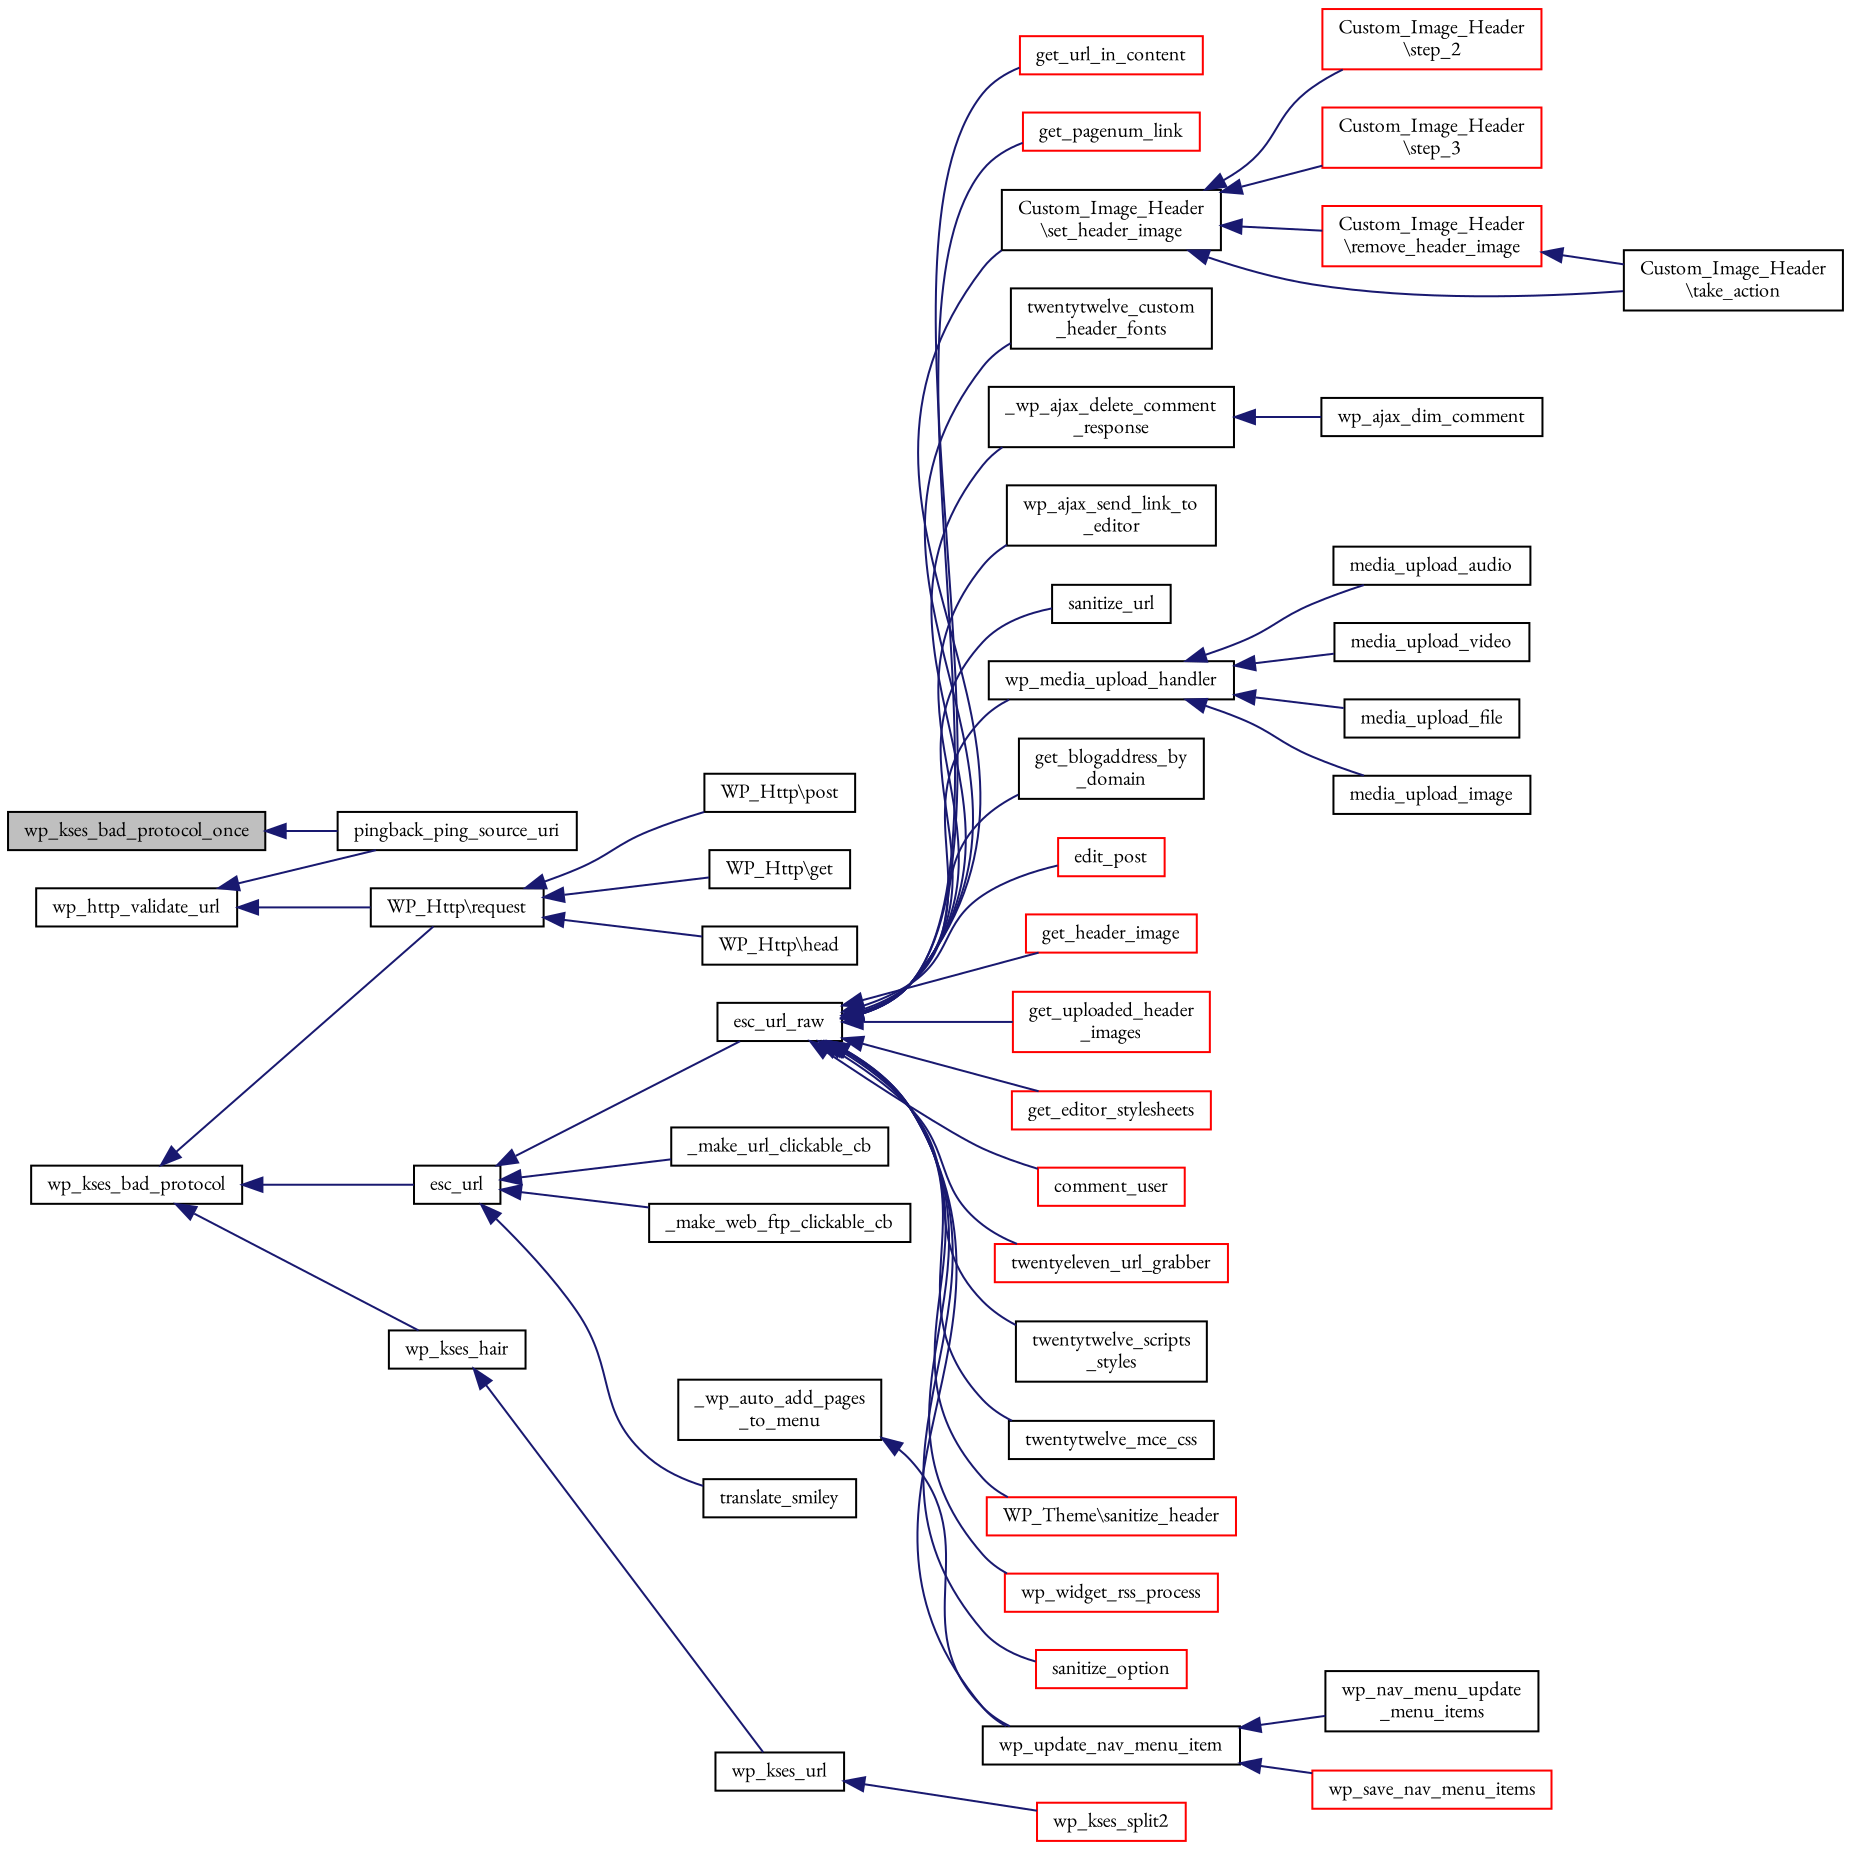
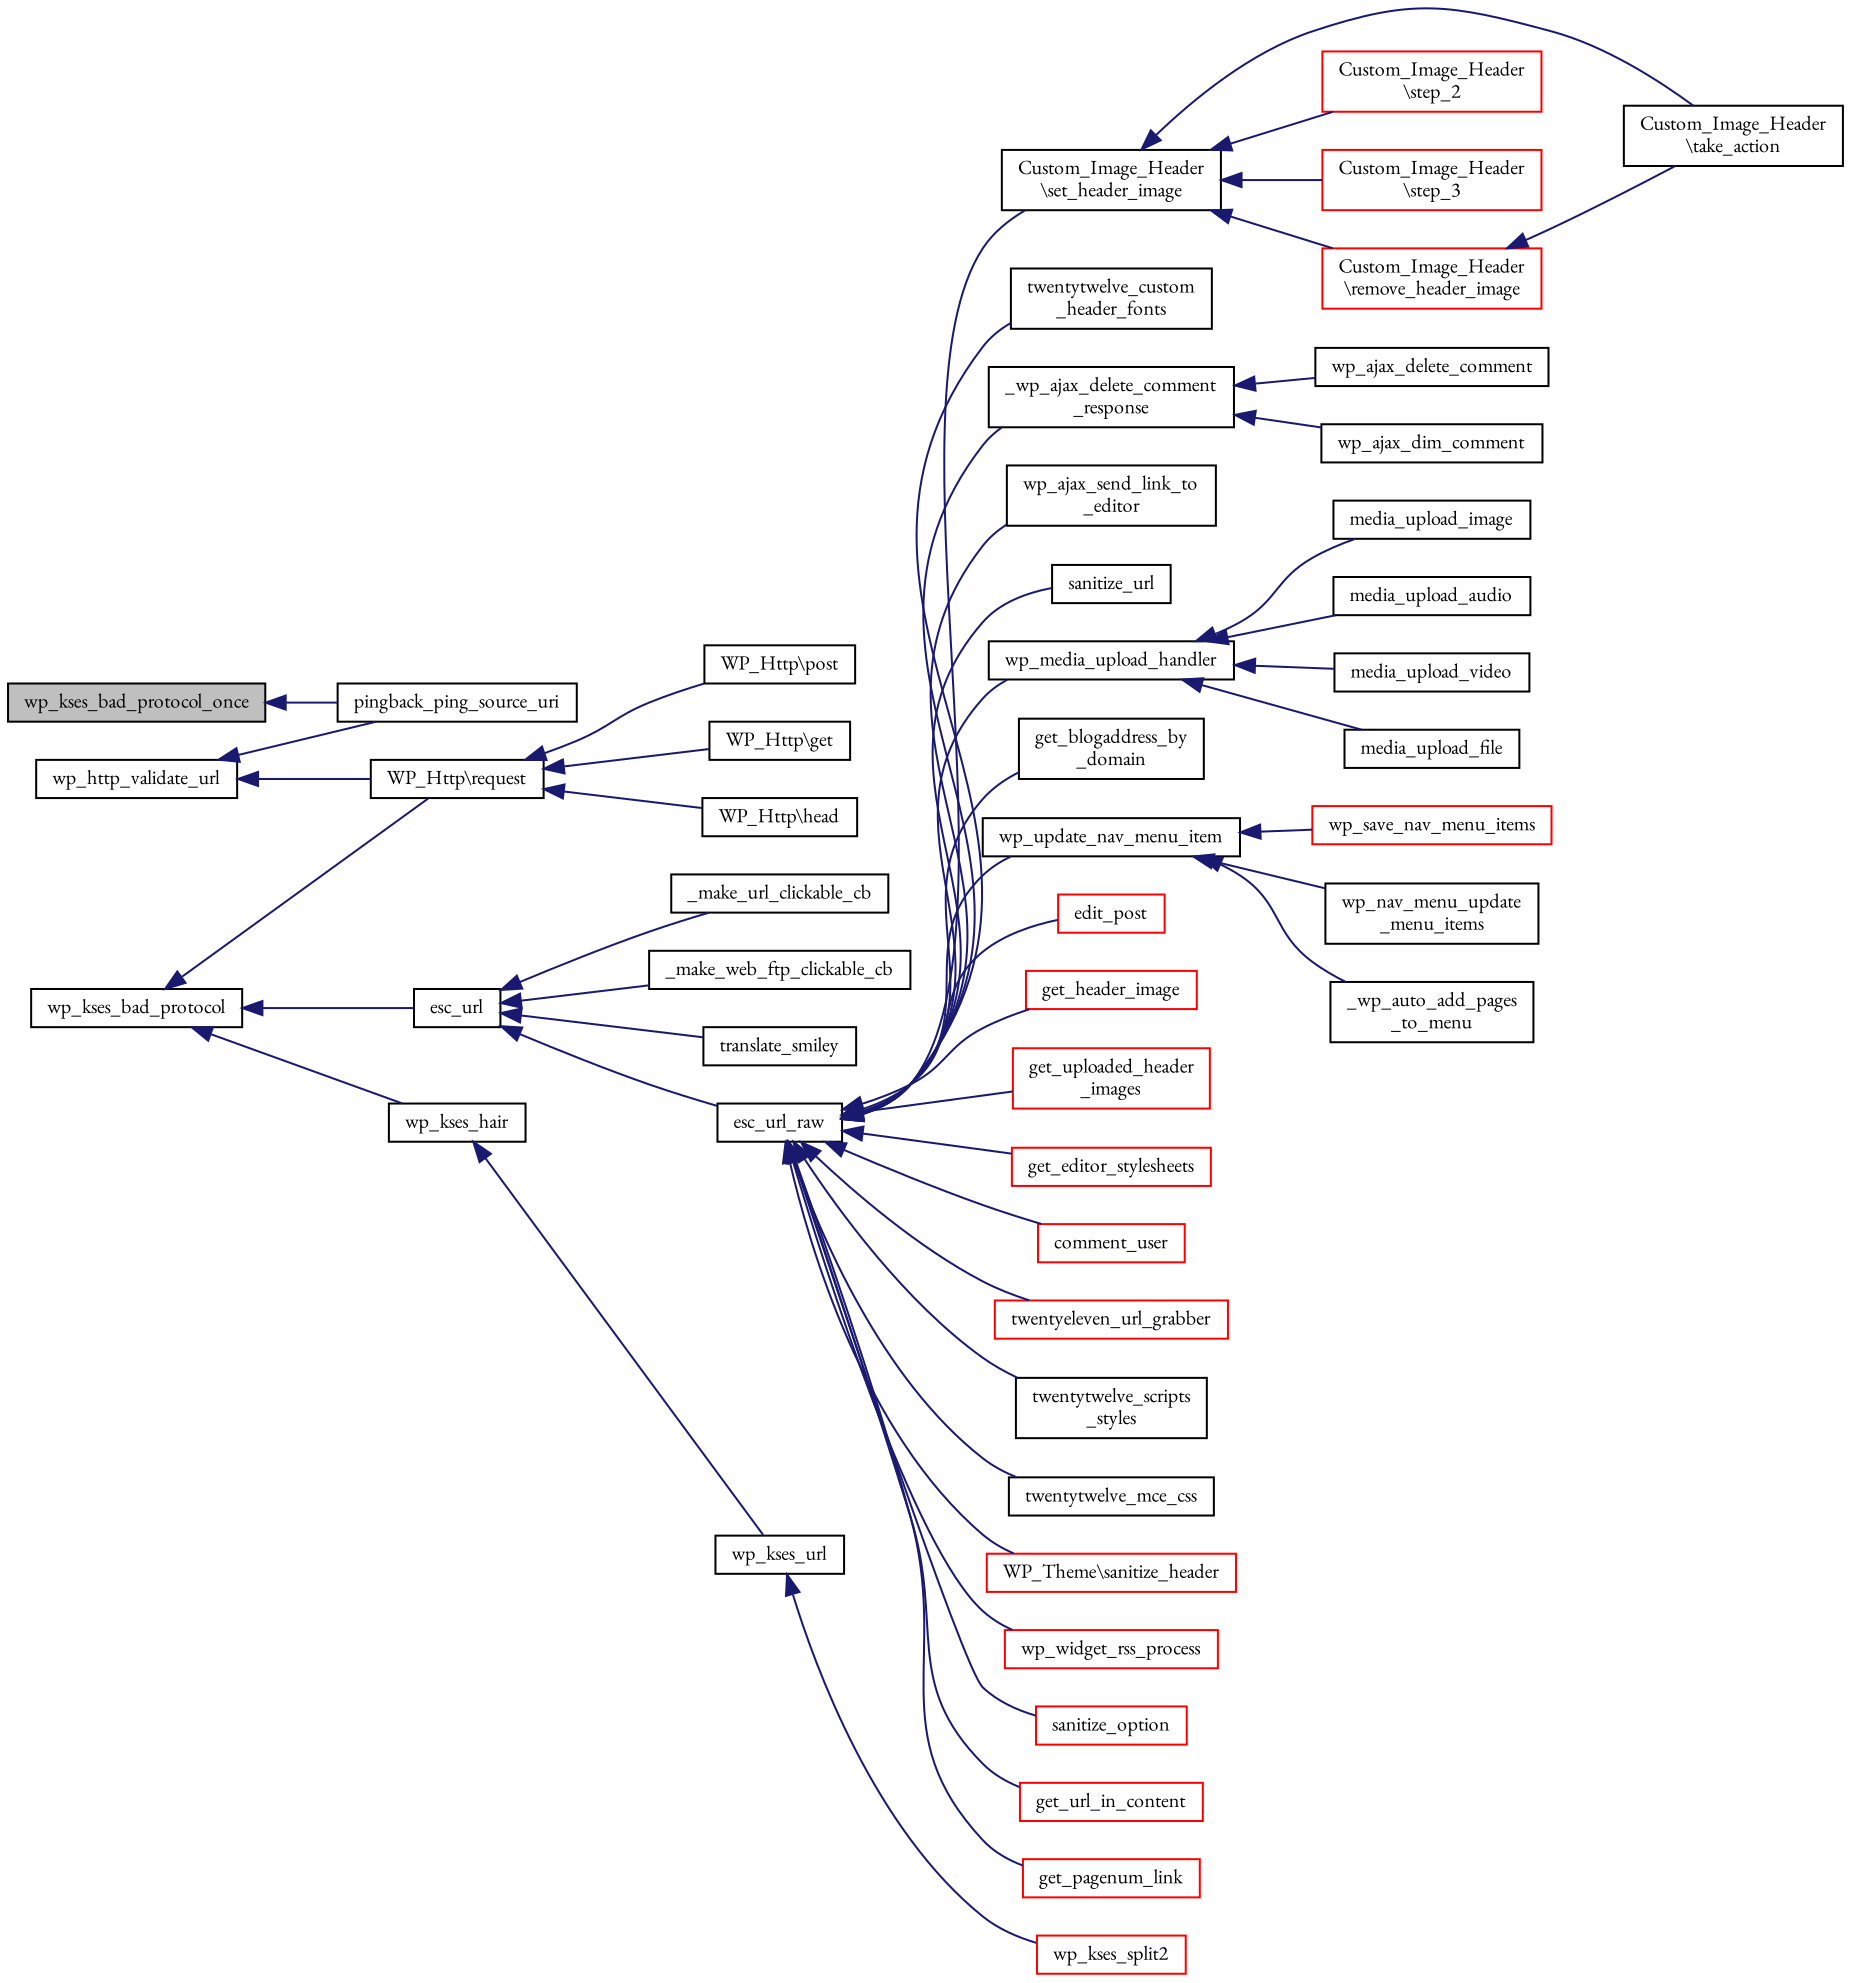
node "wp_ajax_delete_comment": added
edge "wp_update_nav_menu_item" -> "_wp_auto_add_pages _to_menu": reversed
